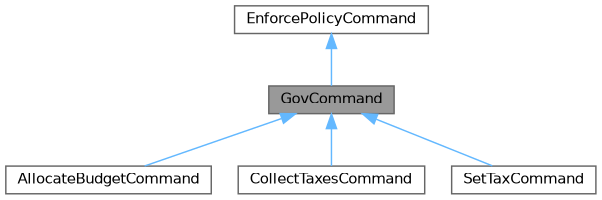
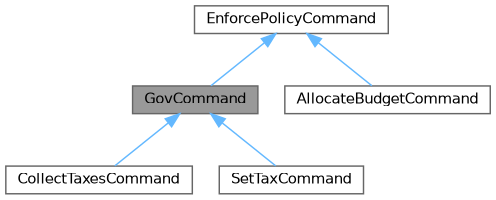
edge "AllocateBudgetCommand" -> "GovCommand": now "AllocateBudgetCommand" -> "EnforcePolicyCommand"
